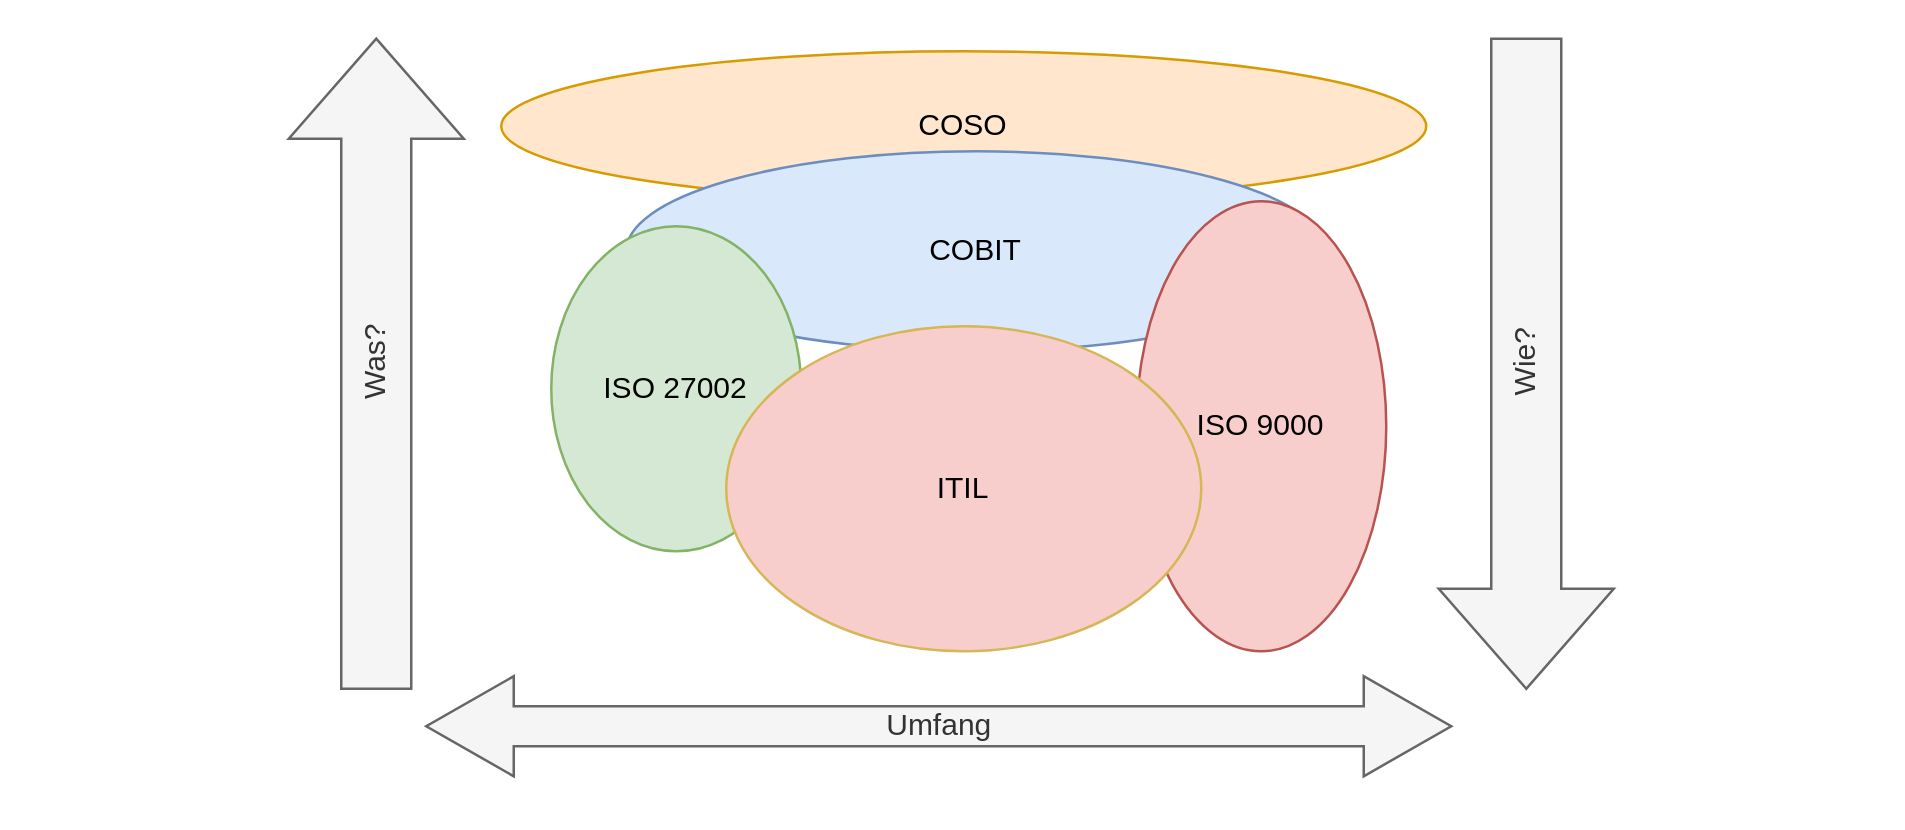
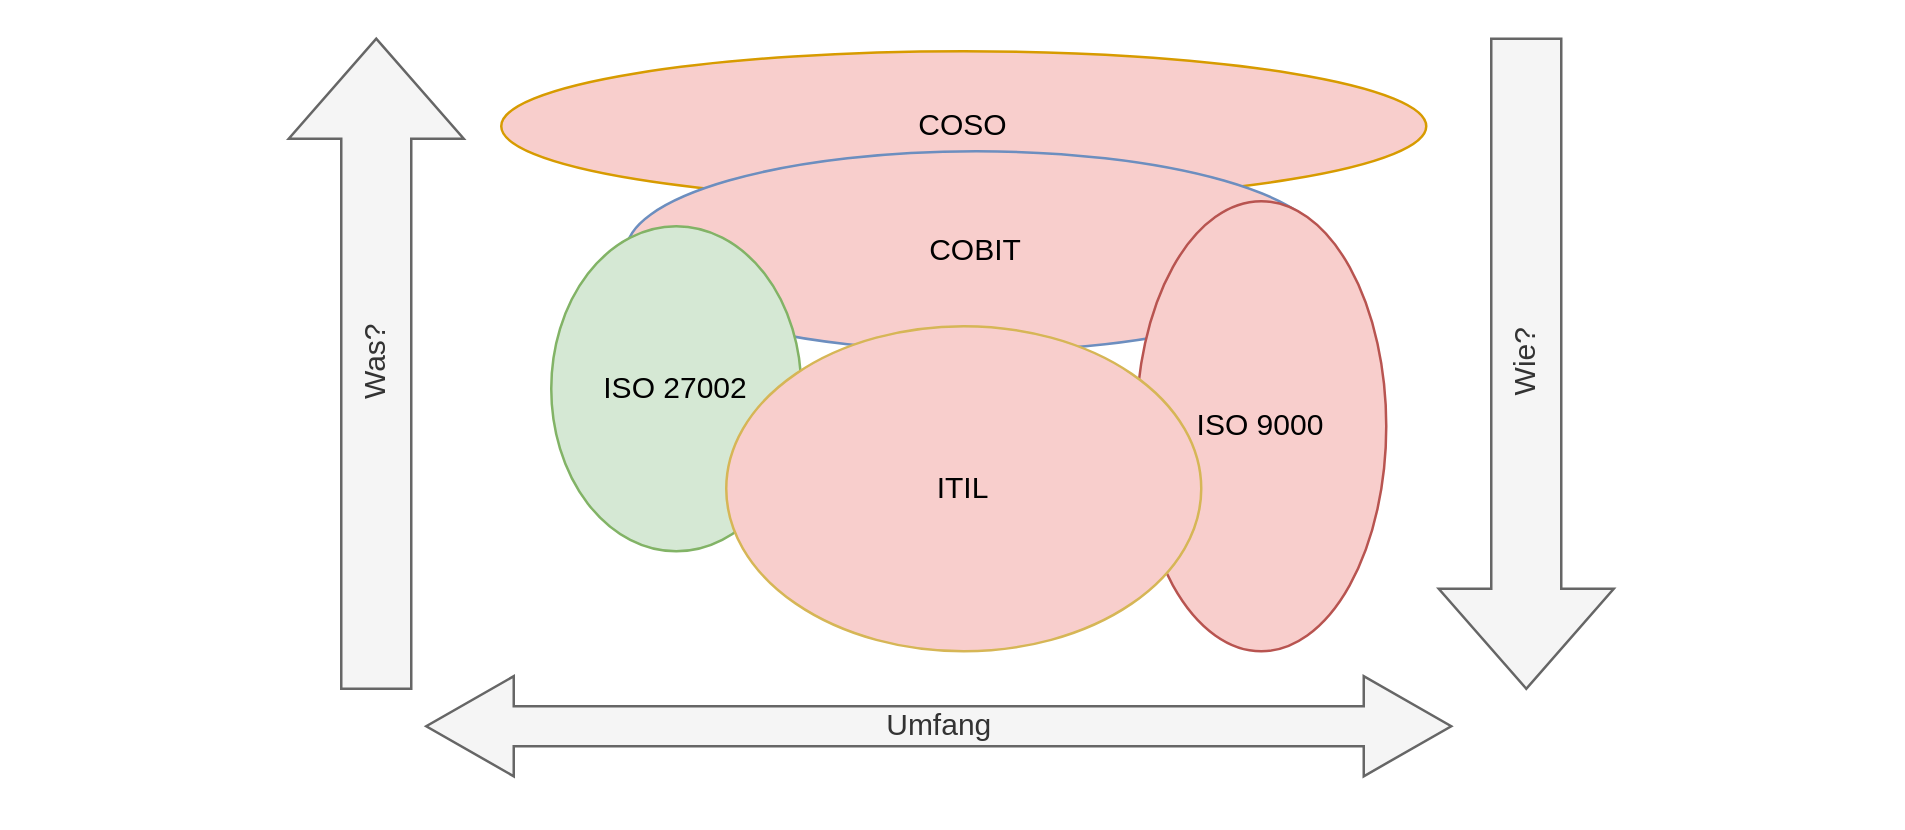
node "COSO": fillcolor #ffe6cc -> #f8cecc
node "COBIT": fillcolor #dae8fc -> #f8cecc
